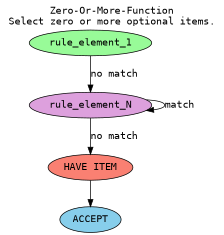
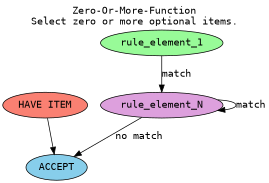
edge "rule_element_1" -> "rule_element_N": label "no match" -> "match"
edge "rule_element_N" -> "HAVE ITEM": now "rule_element_N" -> "ACCEPT"
